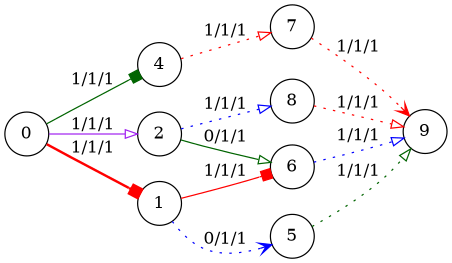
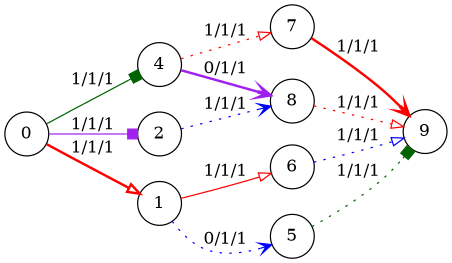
edge "7" -> "9": style dotted -> bold
edge "4" -> "8": added, label "0/1/1"
edge "2" -> "8": arrowhead onormal -> vee
edge "0" -> "2": arrowhead onormal -> box
edge "2" -> "6": removed, label "0/1/1"
edge "0" -> "1": arrowhead box -> onormal
edge "1" -> "6": arrowhead box -> onormal
edge "5" -> "9": arrowhead onormal -> box
